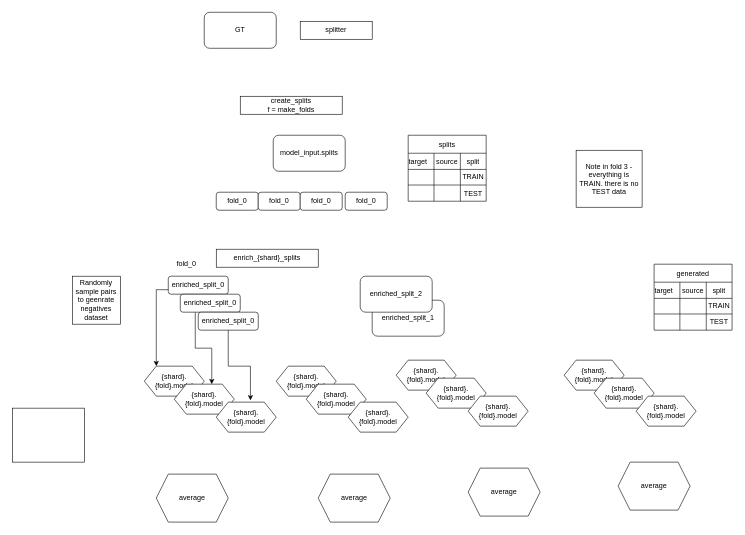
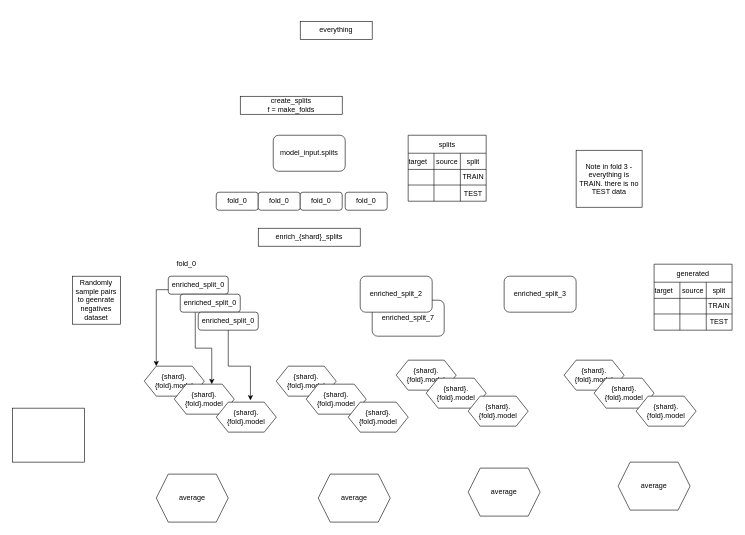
node "GT": removed
node "splitter": label "splitter" -> "everything"
node "enrich_{shard}_splits": moved (267, 258) -> (309, 237)
node "enriched_split_3": added
node "enriched_split_1": label "enriched_split_1" -> "enriched_split_7"
